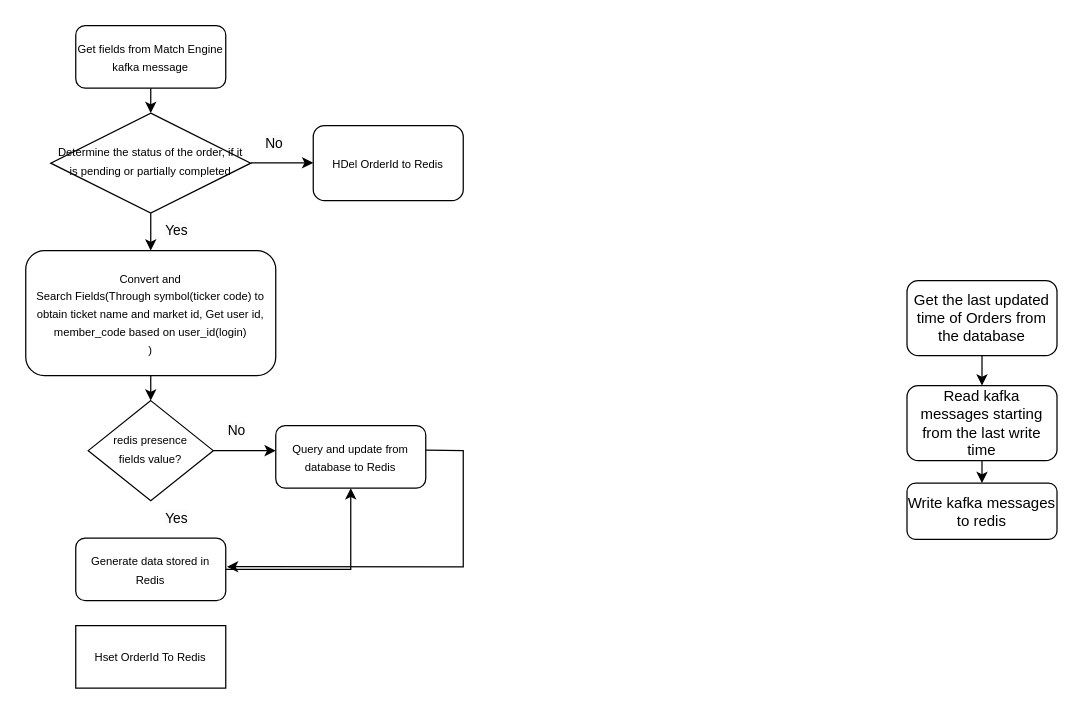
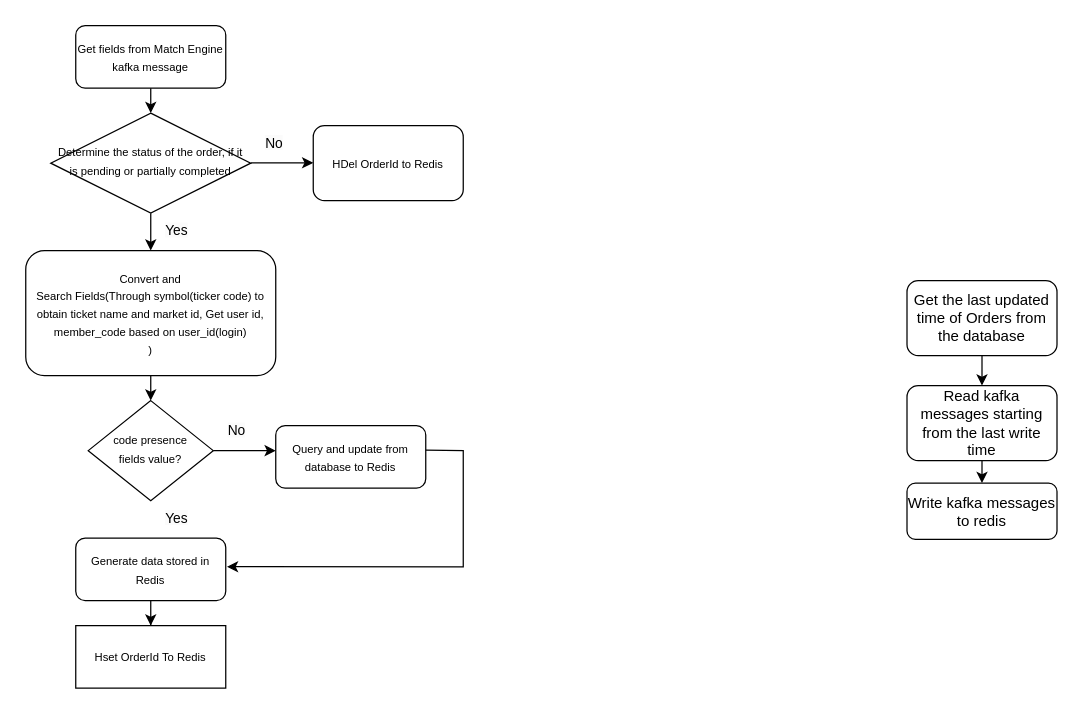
node "redis presence fields value?": label "redis presence fields value?" -> "code presence fields value?"
edge "Generate data stored in Redis" -> "Query and update from database to Redis": now "Generate data stored in Redis" -> "Hset OrderId To Redis"
